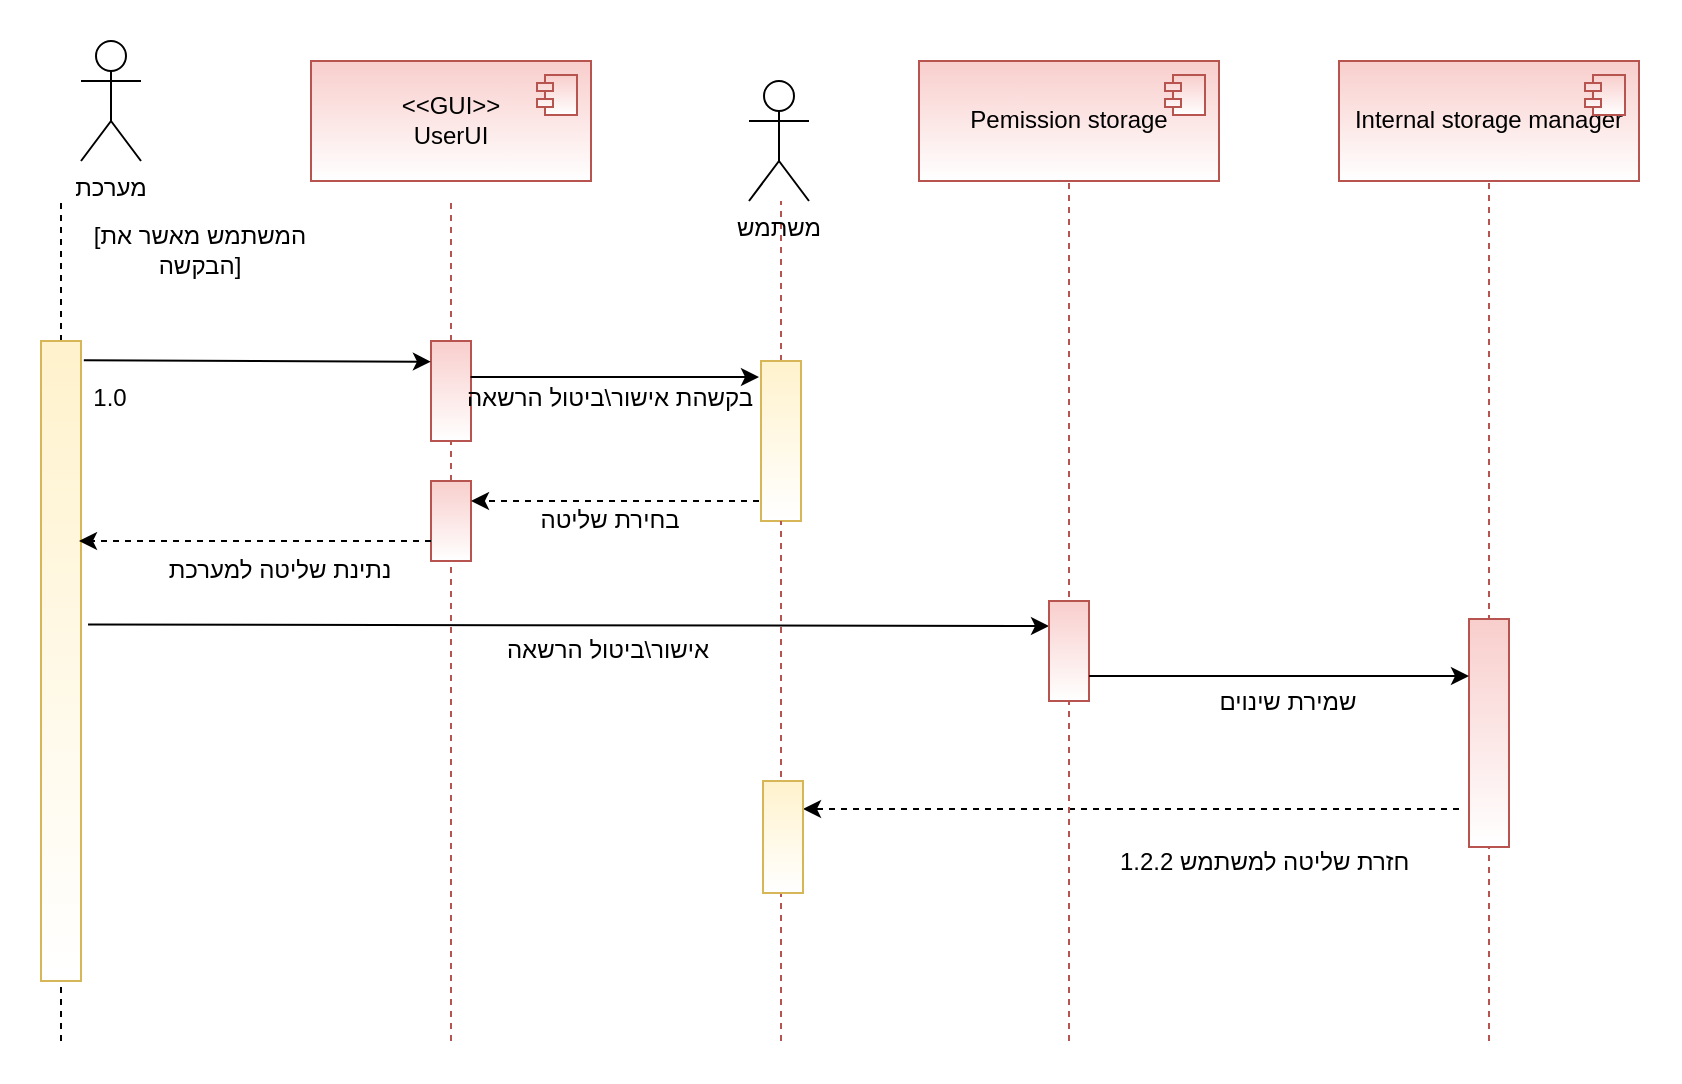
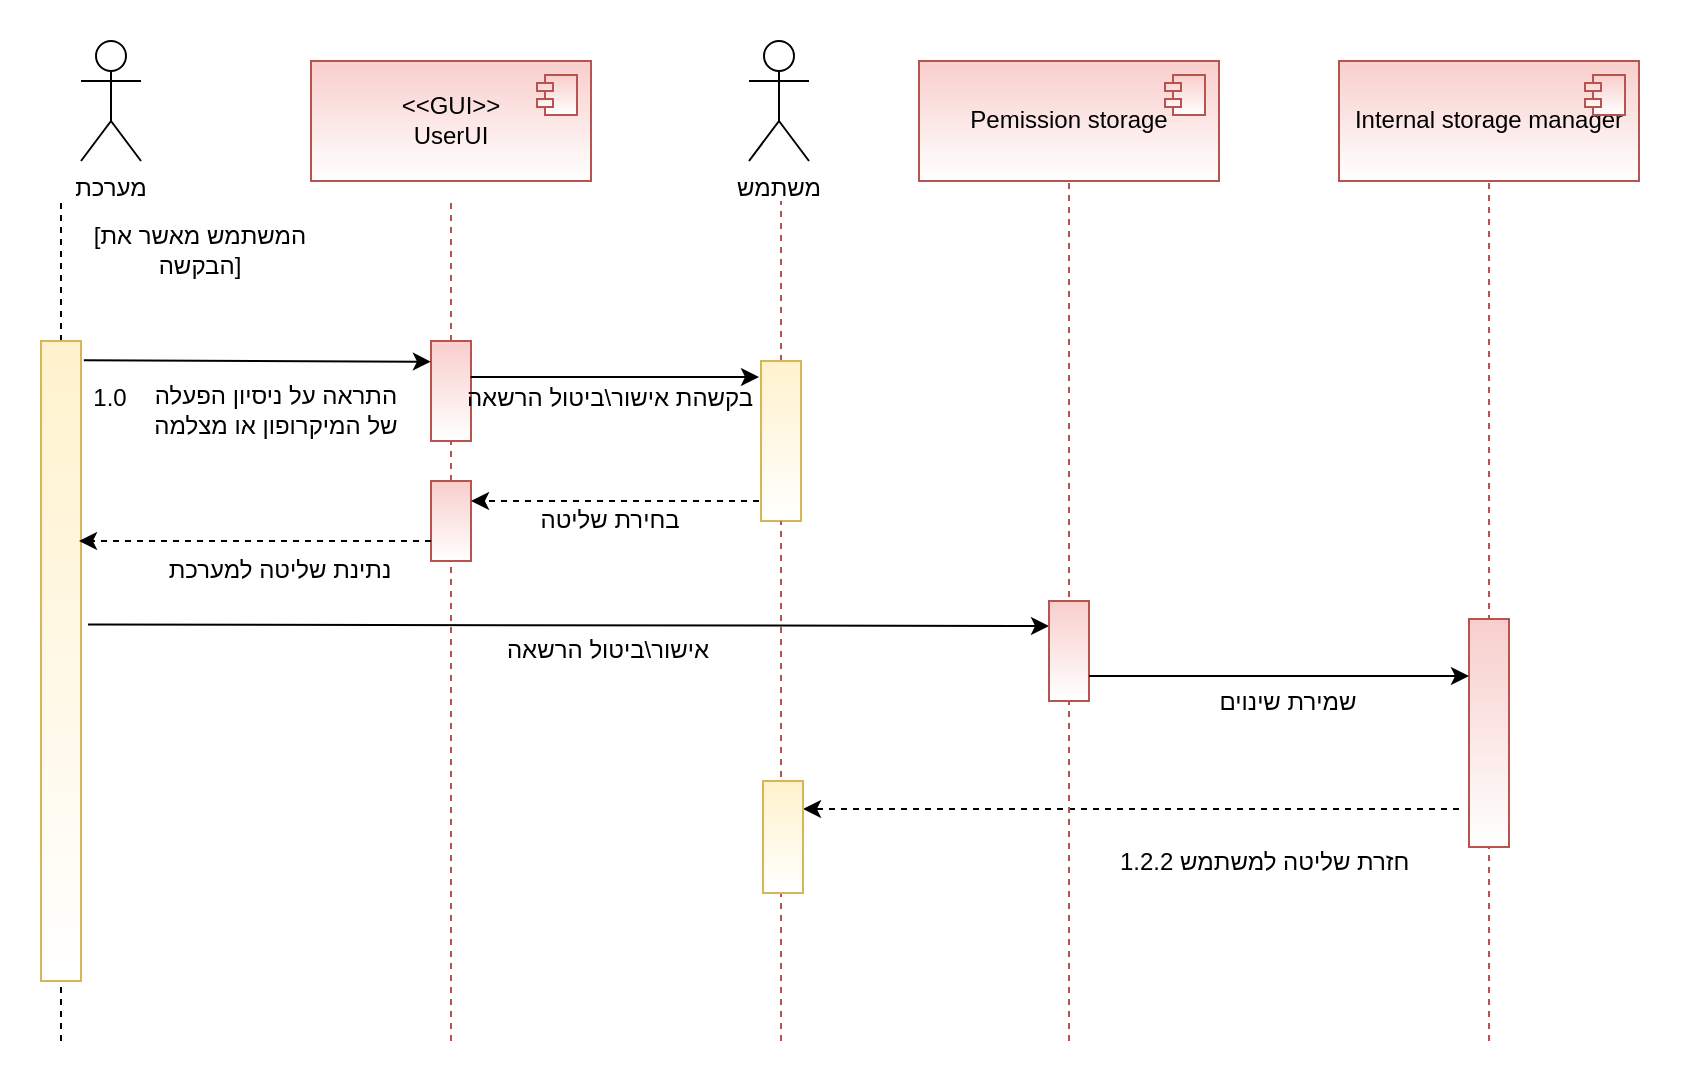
node "משתמש": moved (779, 141) -> (779, 101)
node "התראה על ניסיון הפעלה של המיקרופון או מצלמה": added
